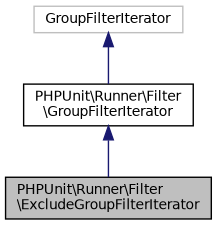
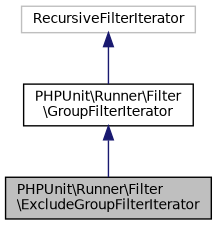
node "GroupFilterIterator": label "GroupFilterIterator" -> "RecursiveFilterIterator"
